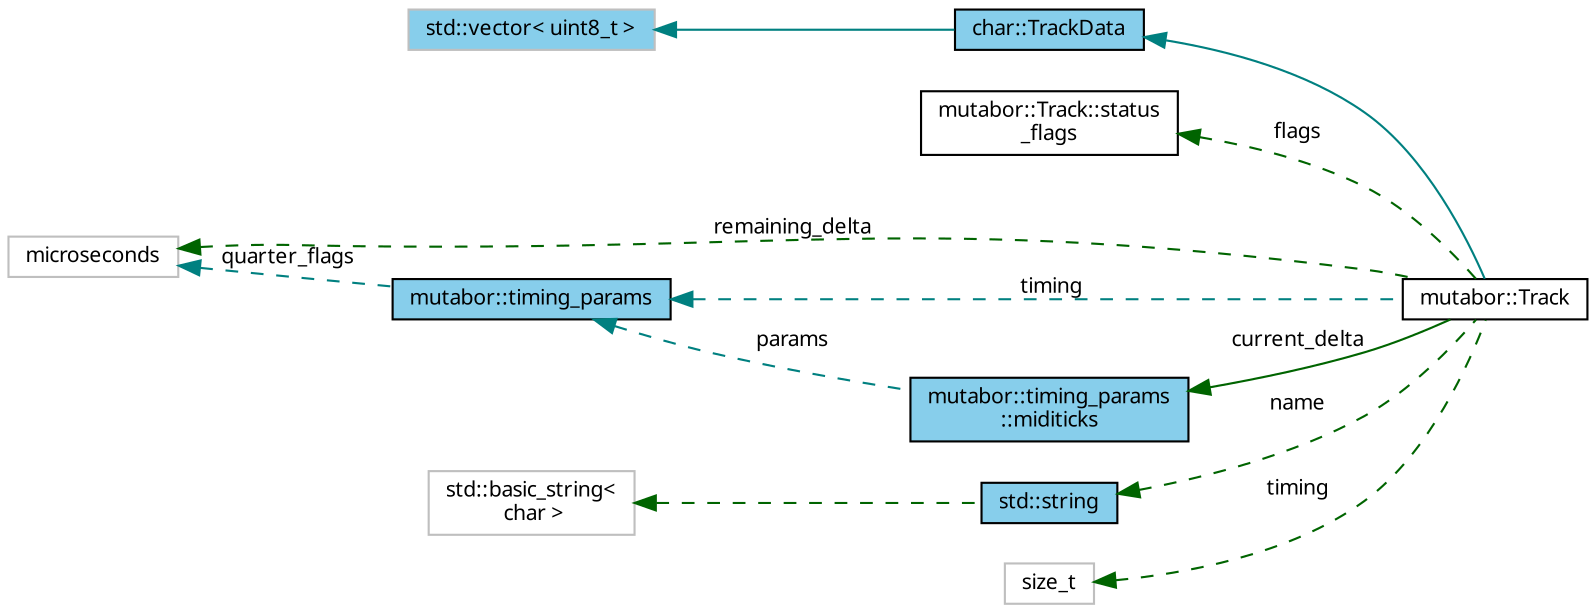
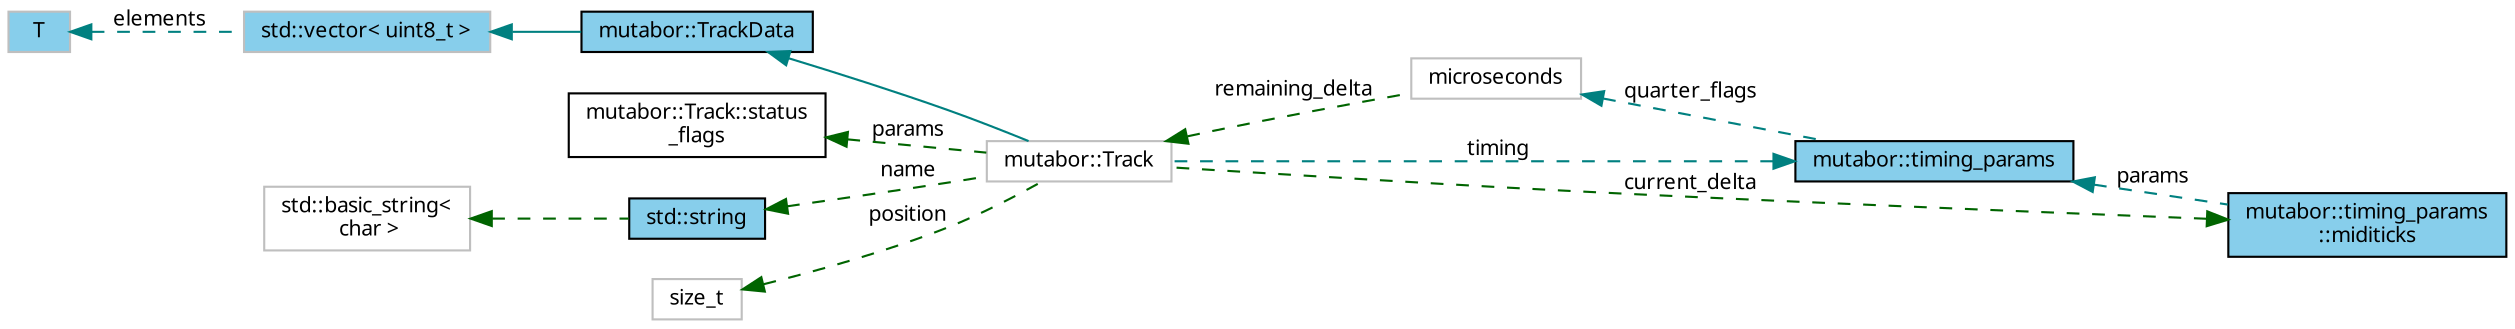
node "char::TrackData": label "char::TrackData" -> "mutabor::TrackData"
node "T": added
edge "mutabor::Track" -> "mutabor::Track::status _flags": label " flags" -> " params"
edge "mutabor::Track" -> "microseconds": reversed
node "mutabor::Track": color black -> grey75
edge "mutabor::Track" -> "mutabor::timing_params ::miditicks": style solid -> dashed
edge "mutabor::Track" -> "size_t": label " timing" -> " position"
